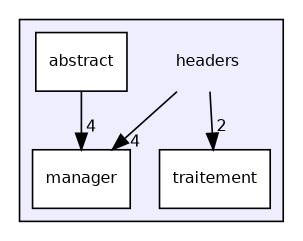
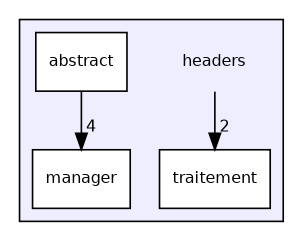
edge "headers" -> "manager": removed
